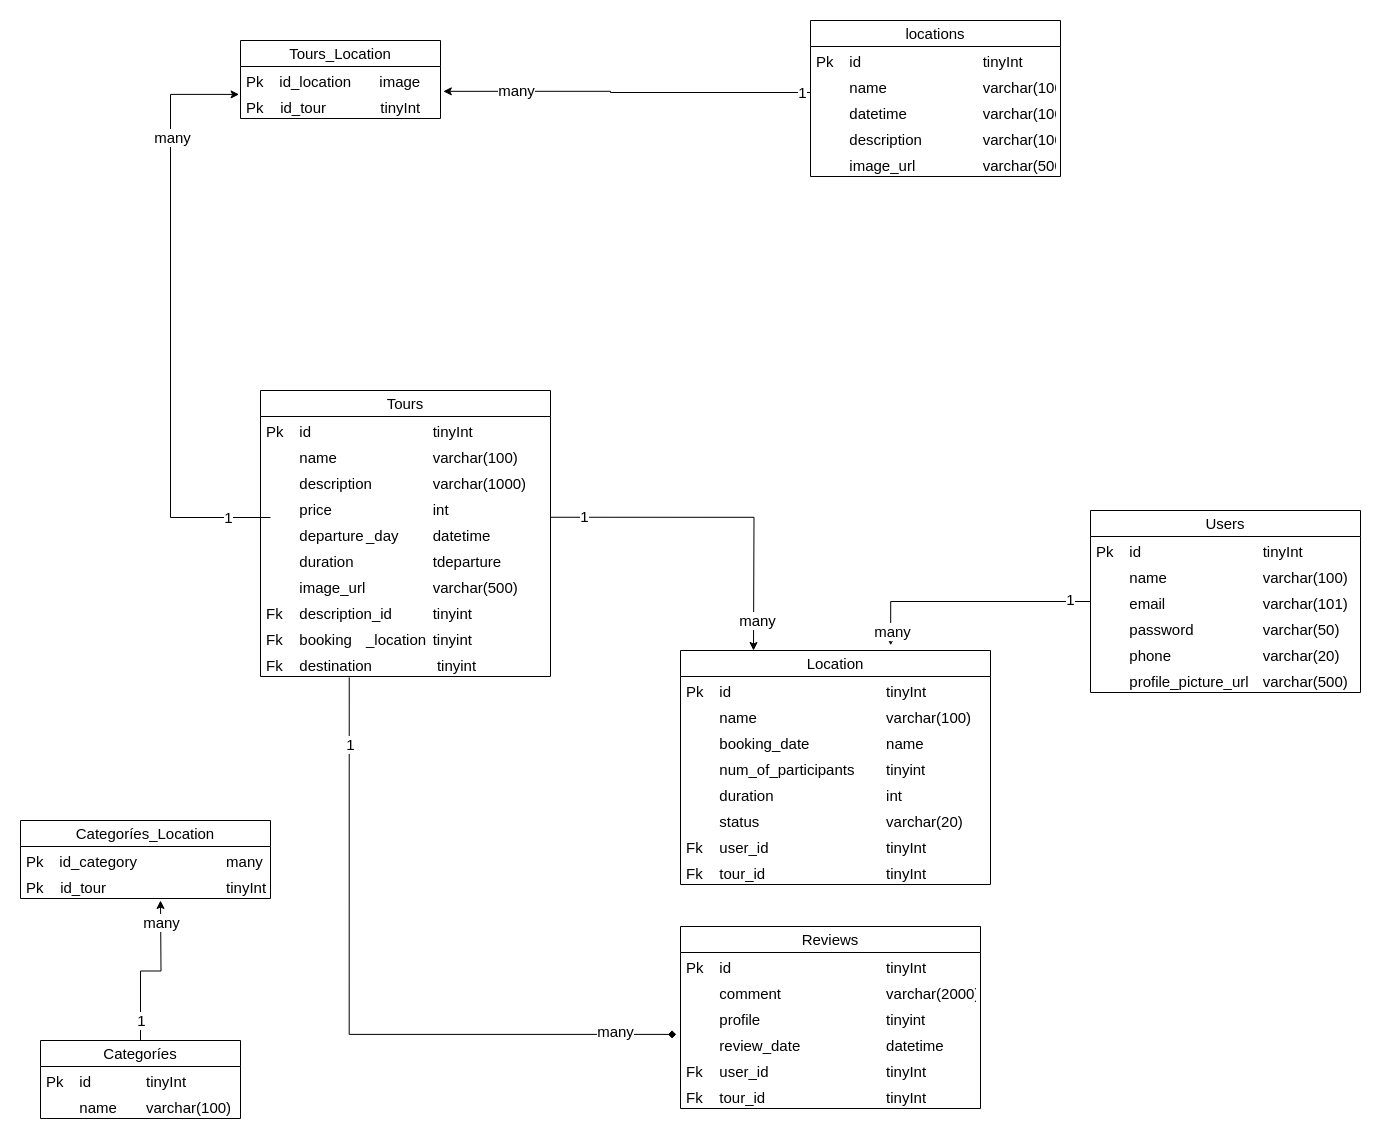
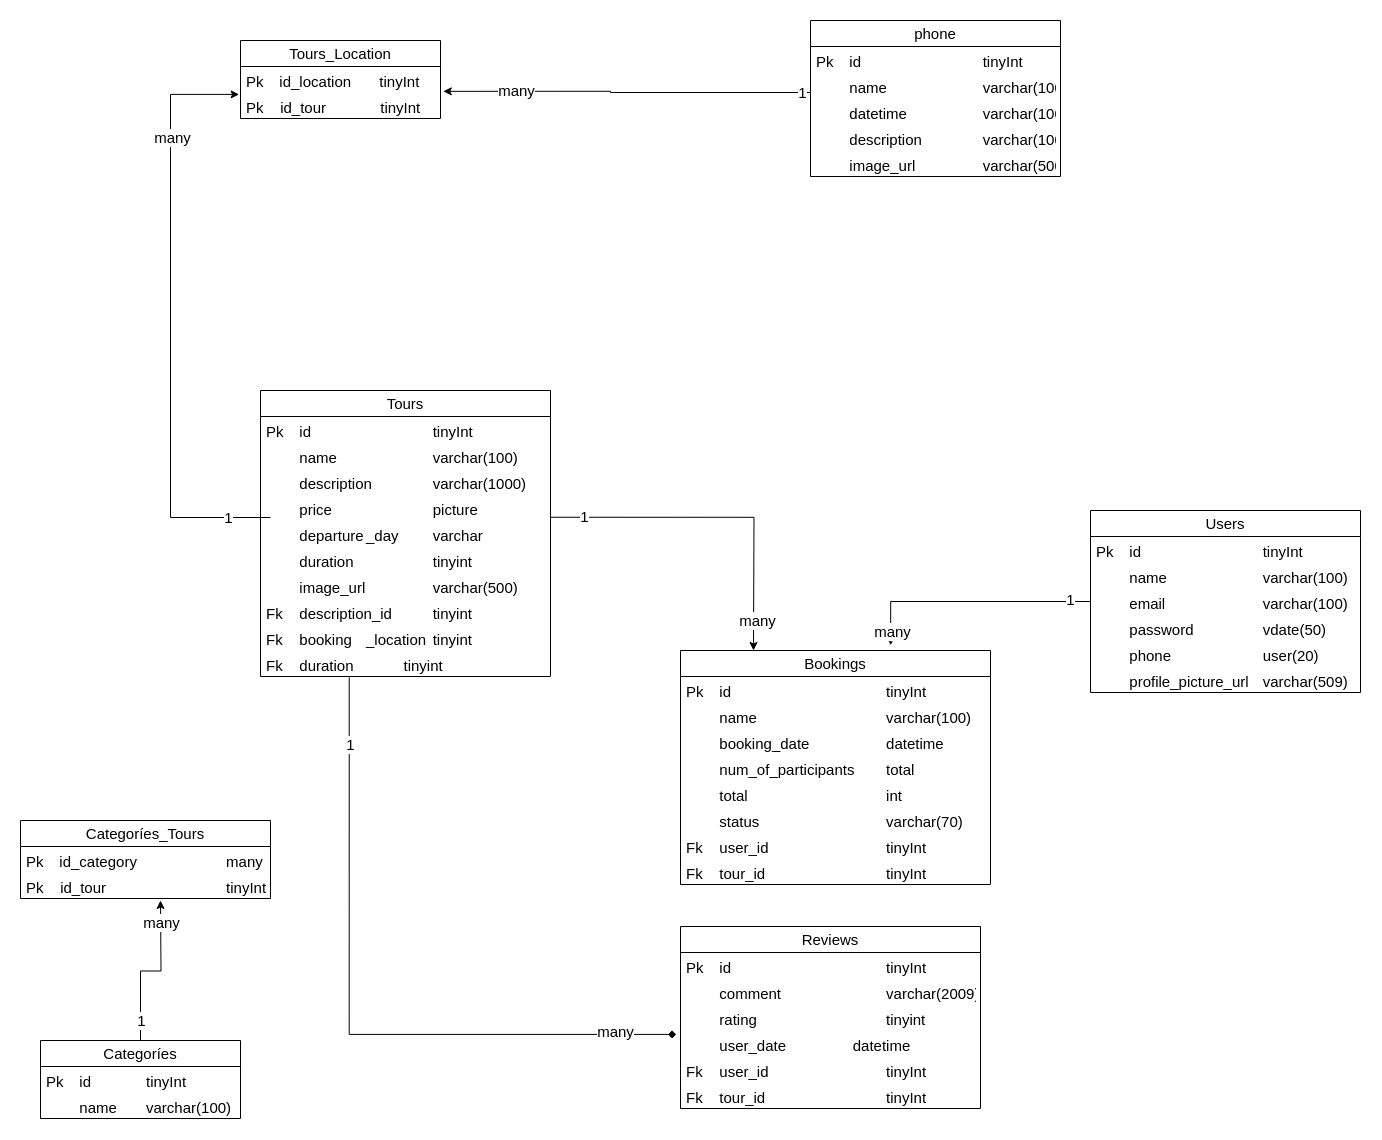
node "locations": label "locations" -> "phone"
node "Pk id_location image": label "Pk id_location image" -> "Pk id_location tinyInt"
node "price int": label "price int" -> "price picture"
node "departure _day datetime": label "departure _day datetime" -> "departure _day varchar"
node "duration tdeparture": label "duration tdeparture" -> "duration tinyint"
node "email varchar(101)": label "email varchar(101)" -> "email varchar(100)"
node "password varchar(50)": label "password varchar(50)" -> "password vdate(50)"
node "phone varchar(20)": label "phone varchar(20)" -> "phone user(20)"
node "Location": label "Location" -> "Bookings"
node "Fk destination tinyint": label "Fk destination tinyint" -> "Fk duration tinyint"
node "profile_picture_url varchar(500)": label "profile_picture_url varchar(500)" -> "profile_picture_url varchar(509)"
node "booking_date name": label "booking_date name" -> "booking_date datetime"
node "num_of_participants tinyint": label "num_of_participants tinyint" -> "num_of_participants total"
node "duration int": label "duration int" -> "total int"
node "status varchar(20)": label "status varchar(20)" -> "status varchar(70)"
node "Categoríes_Location": label "Categoríes_Location" -> "Categoríes_Tours"
node "comment varchar(2000)": label "comment varchar(2000)" -> "comment varchar(2009)"
node "profile tinyint": label "profile tinyint" -> "rating tinyint"
node "review_date datetime": label "review_date datetime" -> "user_date datetime"
